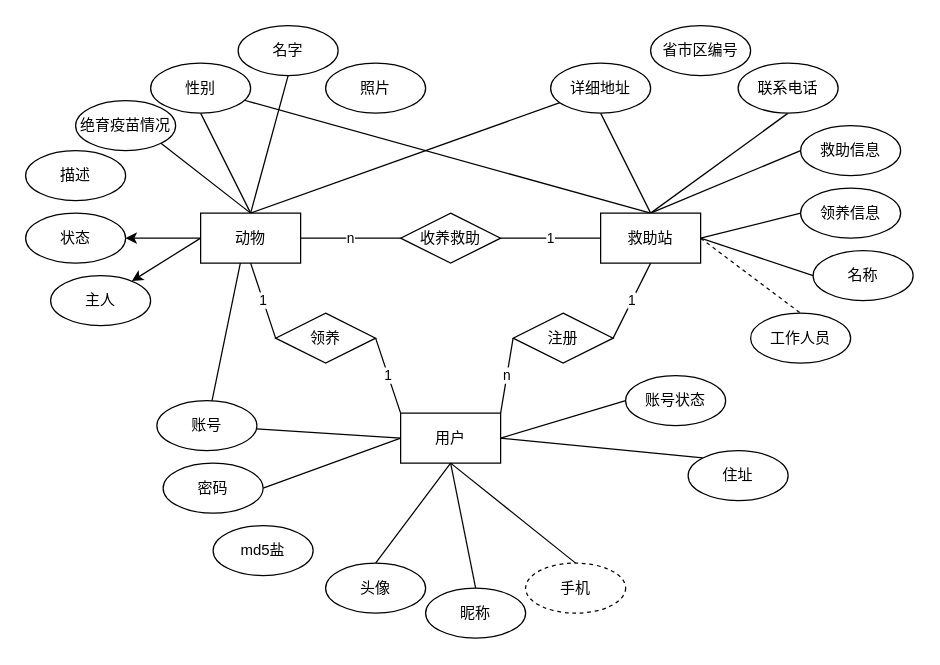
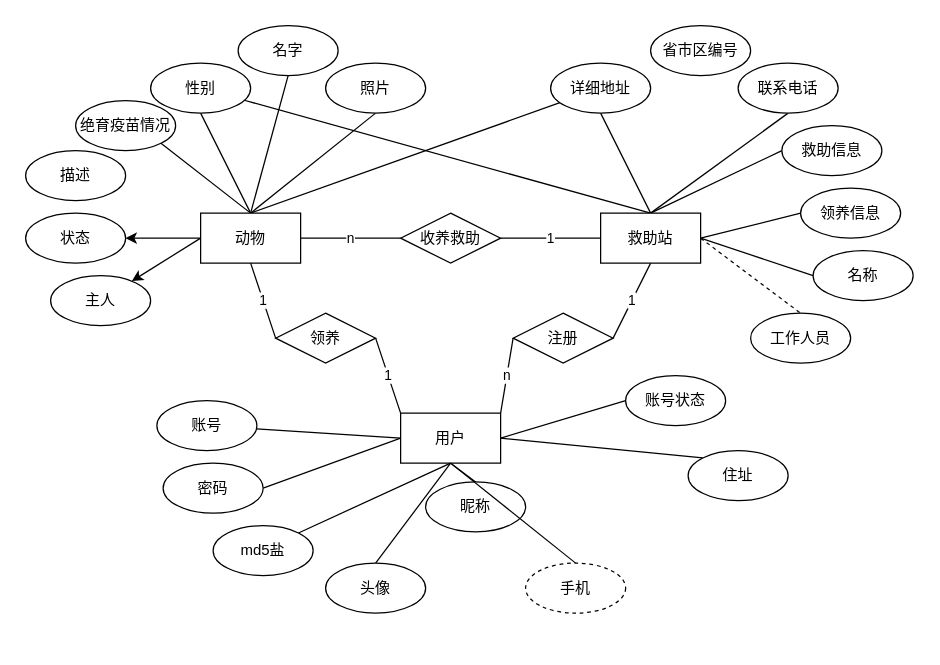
node "救助信息": moved (851, 151) -> (832, 151)
edge "动物" -- "账号": now "动物" -- "照片"
edge "用户" -- "md5盐": added
node "昵称": moved (476, 613) -> (476, 507)
